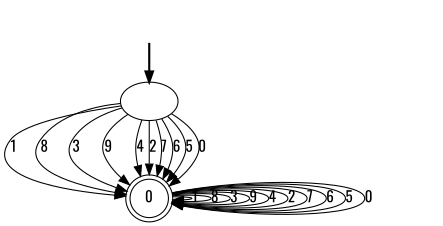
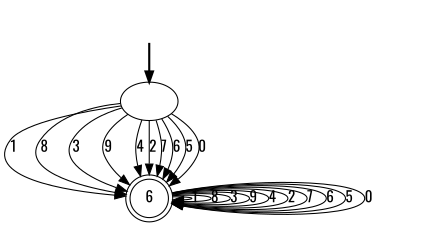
node "0": label "0" -> "6"
